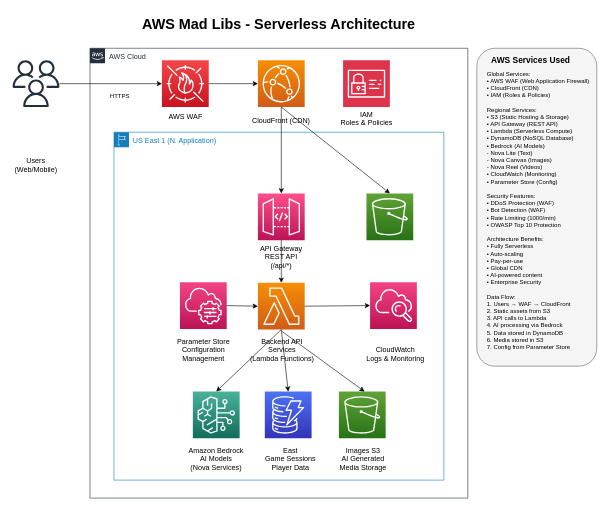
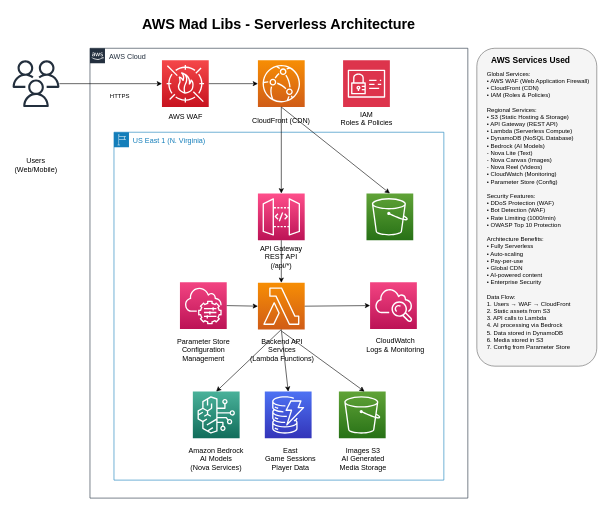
node "US East 1 (N. Application)": label "US East 1 (N. Application)" -> "US East 1 (N. Virginia)"
node "CloudWatch Logs & Monitoring": moved (395, 354) -> (395, 345)
